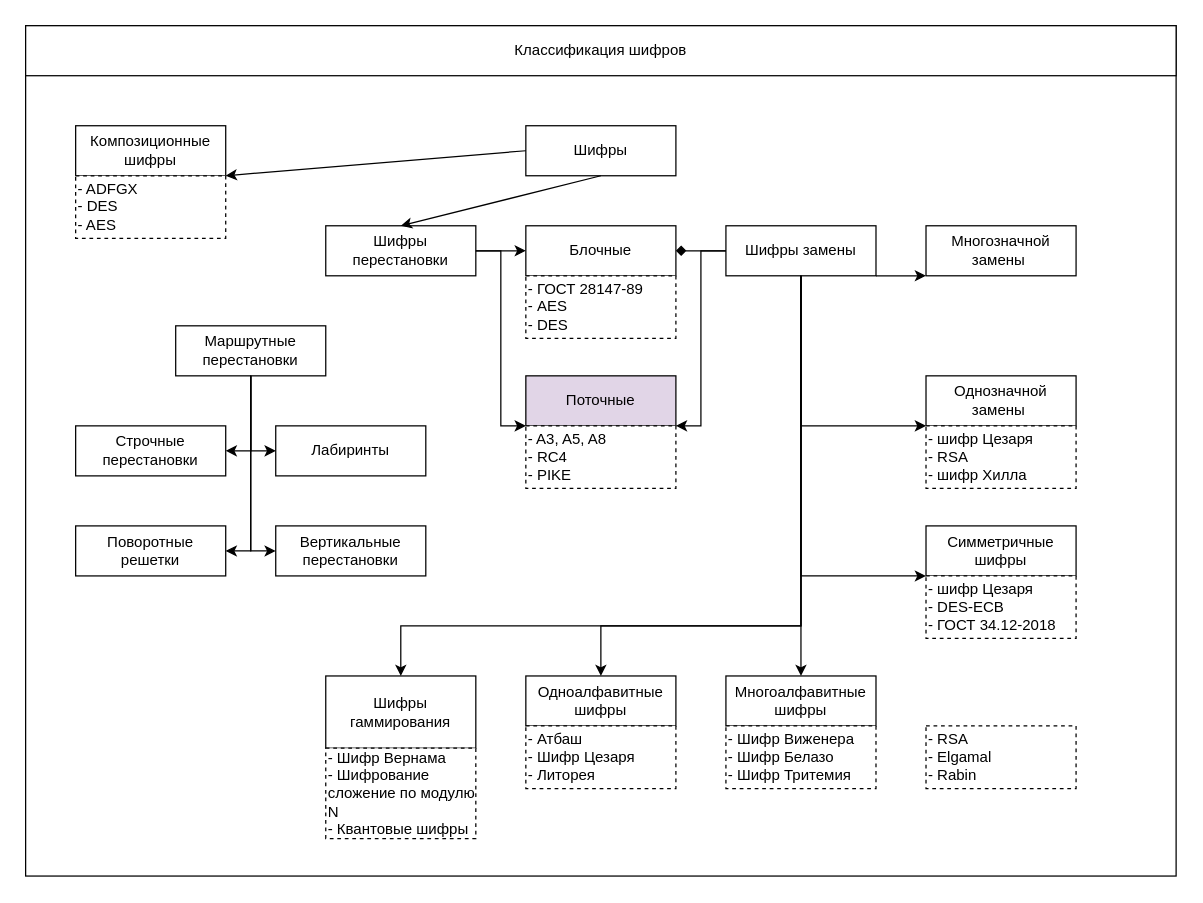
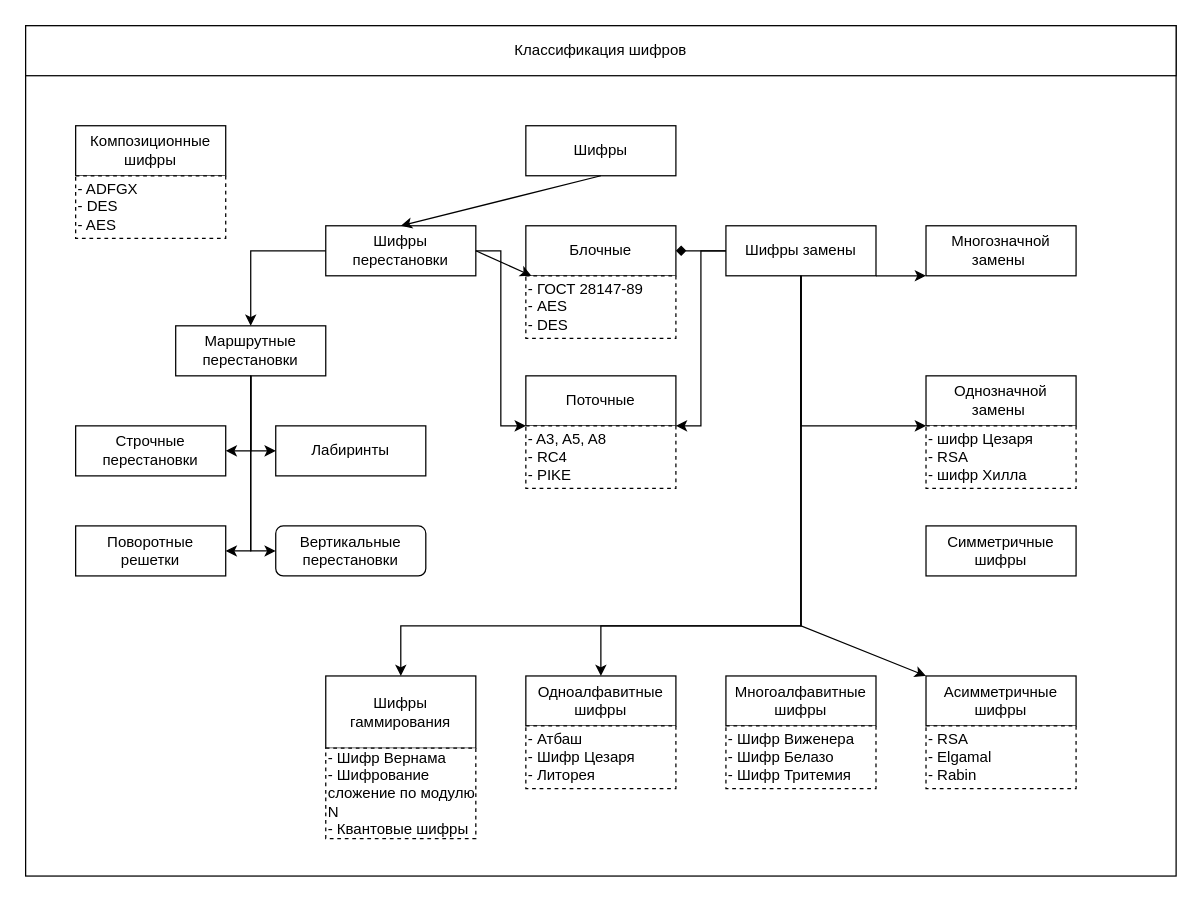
edge "Шифры" -> "- ADFGX - DES - AES": removed
edge "Шифры перестановки" -> "Маршрутные перестановки": added
edge "Шифры перестановки" -> "Блочные": now "Шифры перестановки" -> "- ГОСТ 28147-89 - AES - DES"
node "Поточные": fillcolor #e1d5e7 -> #ffffff
node "Вертикальные перестановки": shape rectangle -> rounded rectangle
edge "Шифры замены" -> "- шифр Цезаря - DES-ECB - ГОСТ 34.12-2018": removed
node "- шифр Цезаря - DES-ECB - ГОСТ 34.12-2018": removed
edge "Шифры замены" -> "Многоалфавитные шифры": removed
edge "Шифры замены" -> "Асимметричные шифры": added
node "Асимметричные шифры": added
